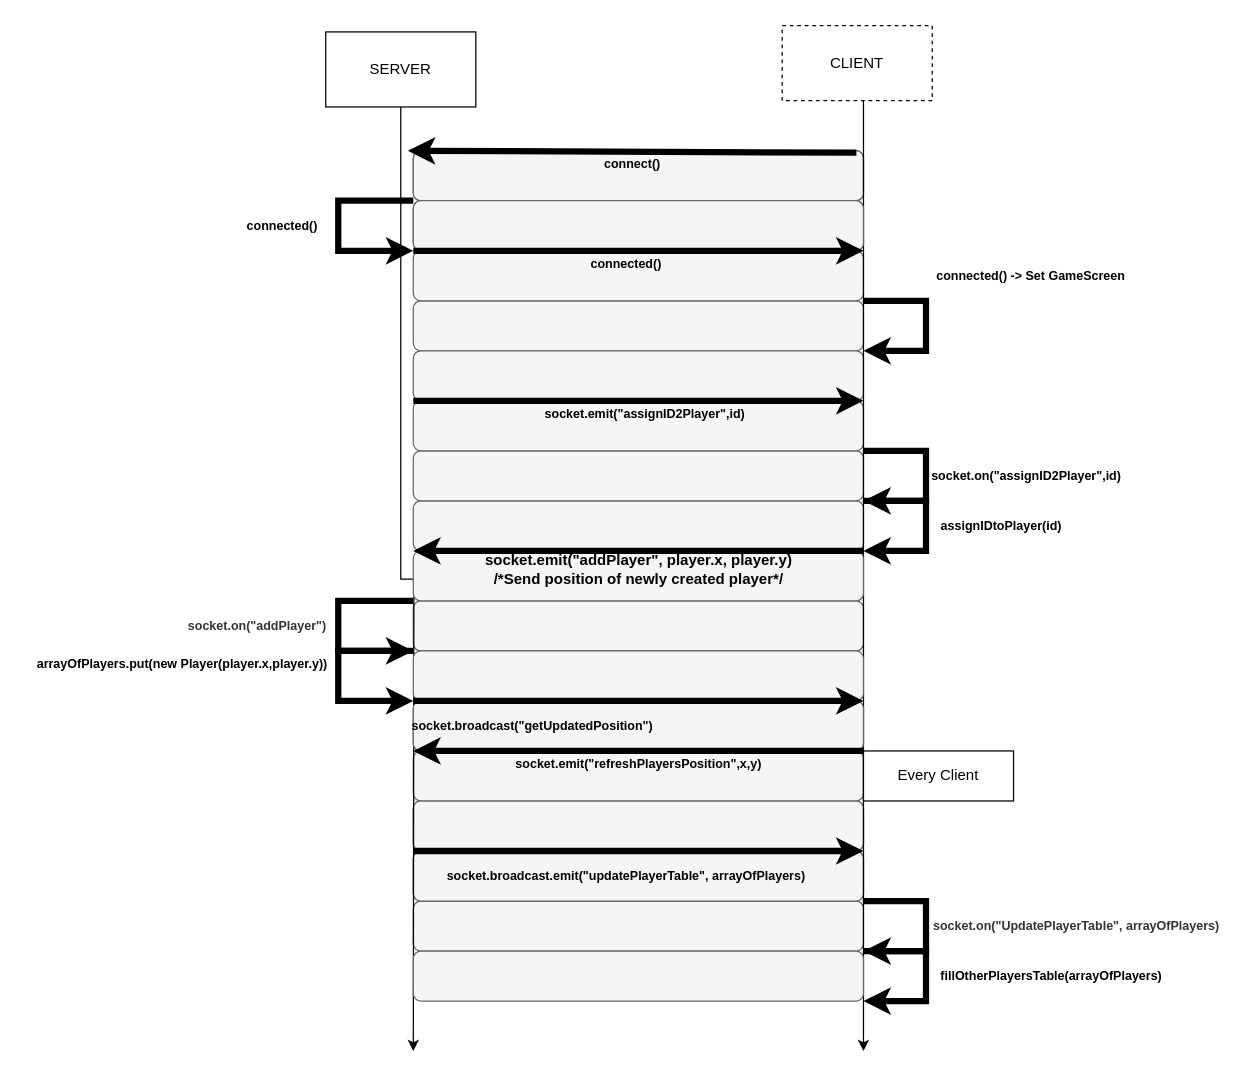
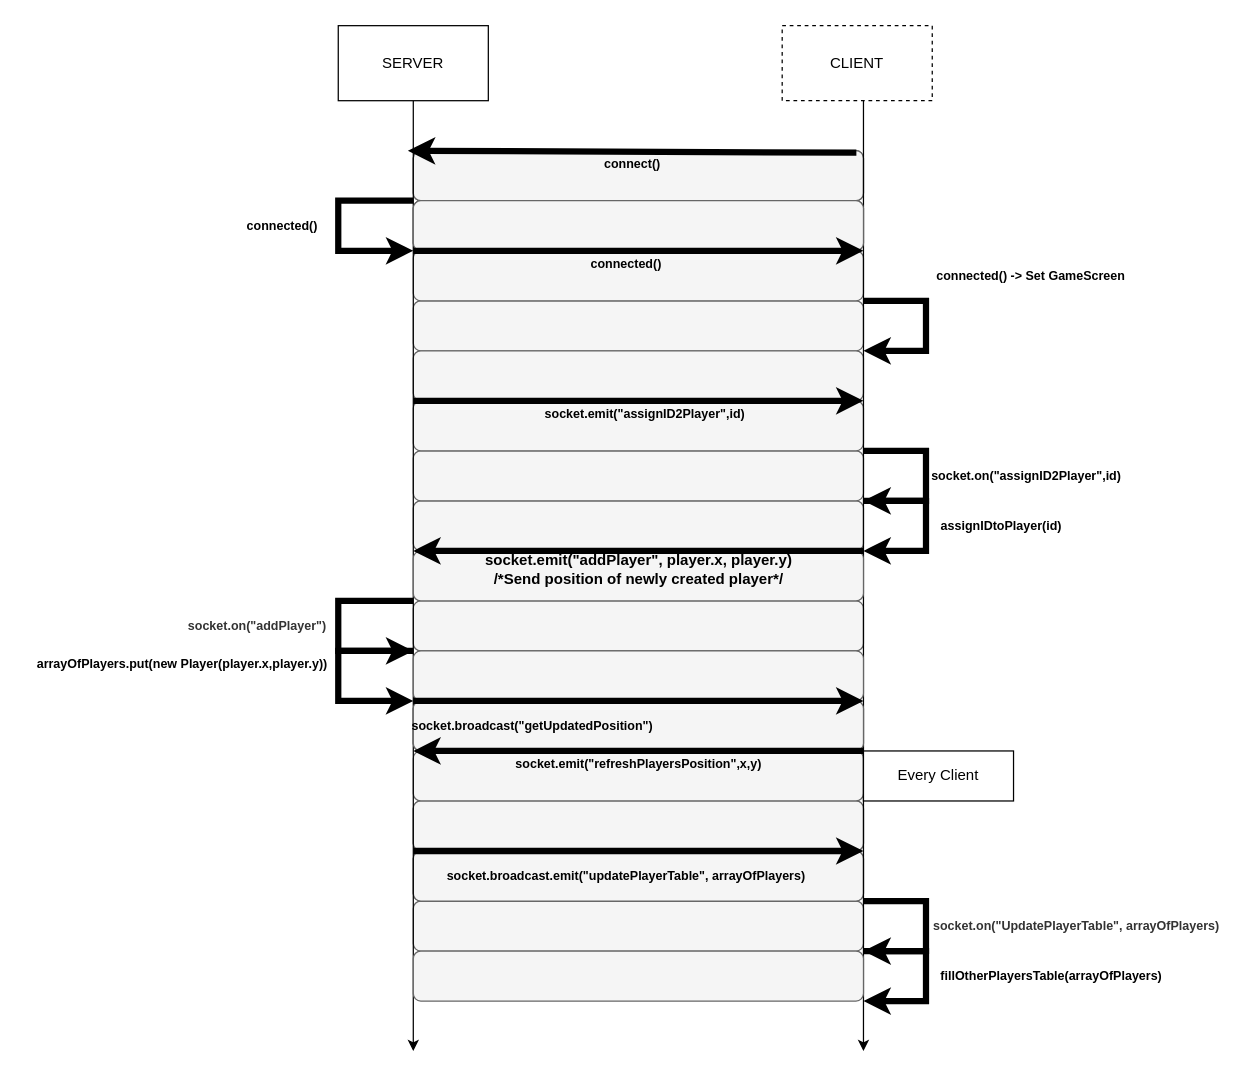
node "SERVER": moved (401, 69) -> (413, 63)
